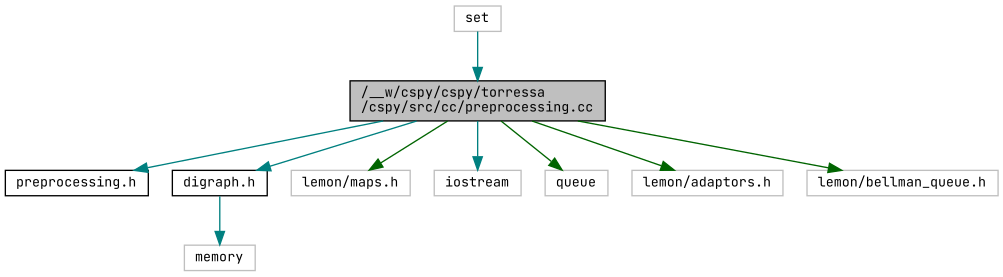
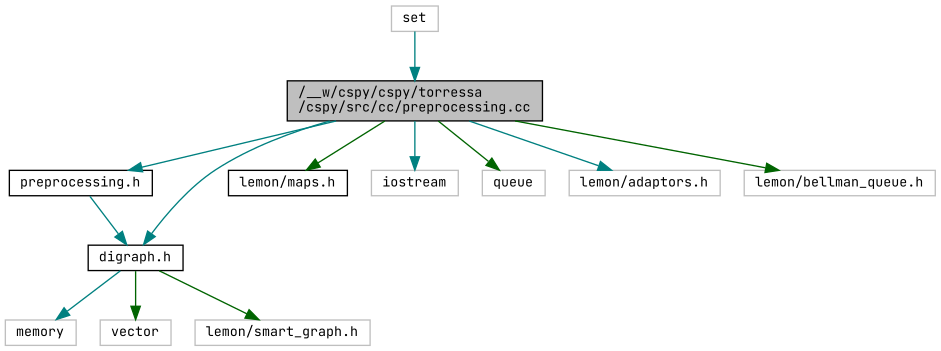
edge "/__w/cspy/cspy/torressa /cspy/src/cc/preprocessing.cc" -> "lemon/adaptors.h": color darkgreen -> teal
node "lemon/maps.h": color grey75 -> black
edge "preprocessing.h" -> "digraph.h": added
node "vector": added
node "lemon/smart_graph.h": added
